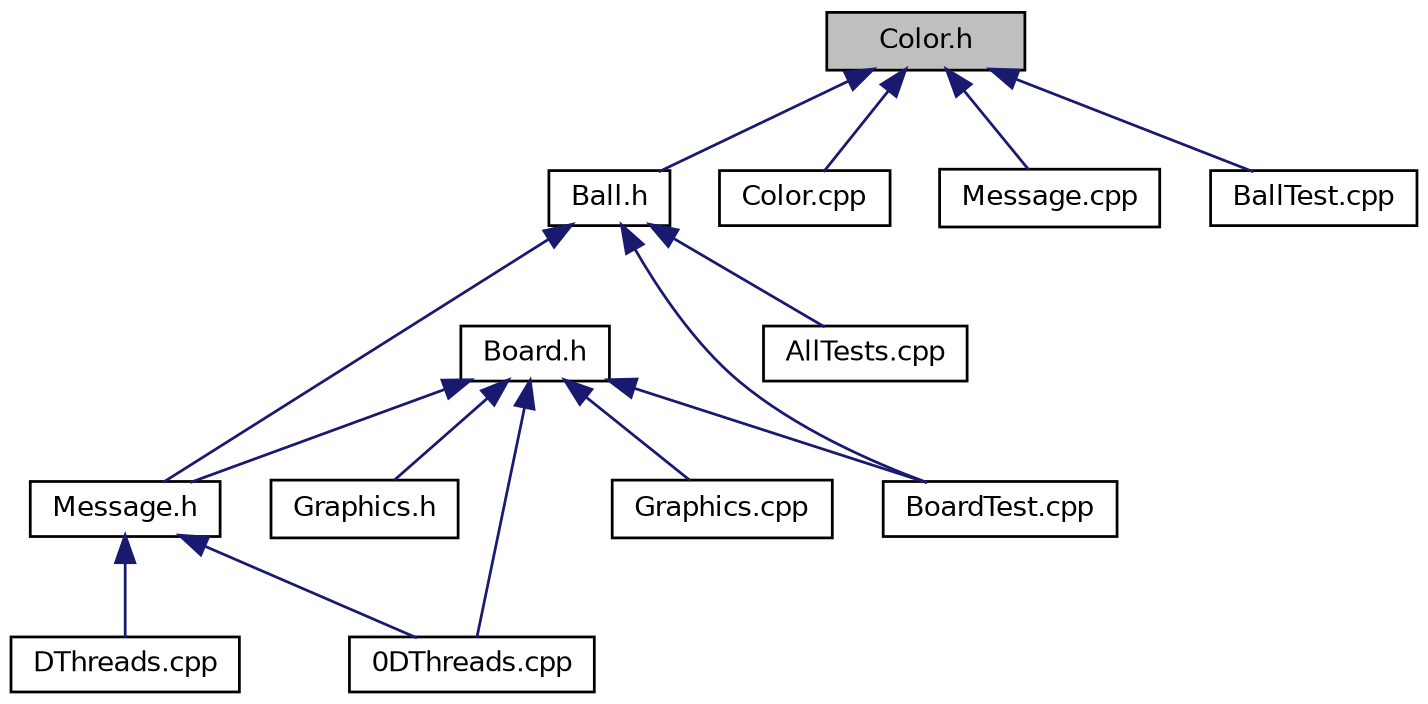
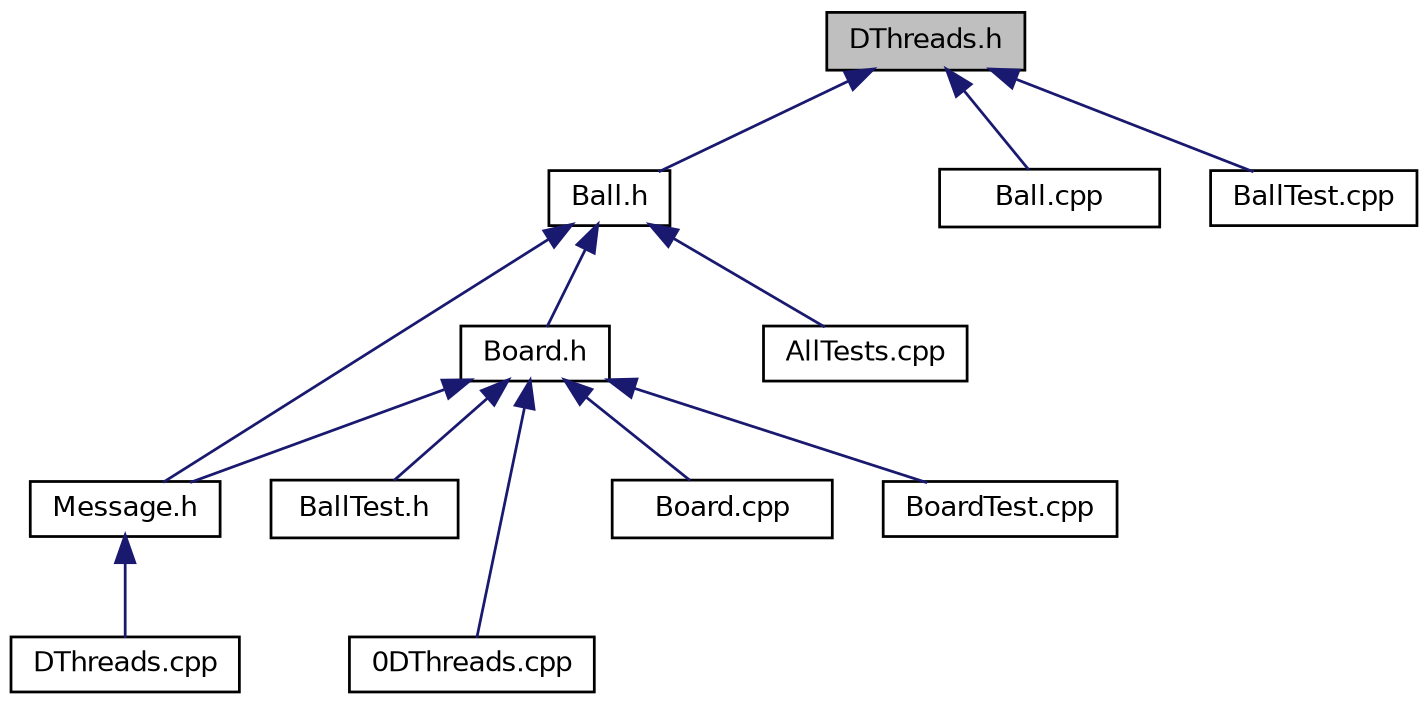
node "Color.h": label "Color.h" -> "DThreads.h"
node "Color.cpp": removed
node "Message.cpp": label "Message.cpp" -> "Ball.cpp"
edge "BoardTest.cpp" -> "Ball.h": now "Board.h" -> "Ball.h"
node "Graphics.h": label "Graphics.h" -> "BallTest.h"
node "Graphics.cpp": label "Graphics.cpp" -> "Board.cpp"
edge "0DThreads.cpp" -> "Message.h": removed
